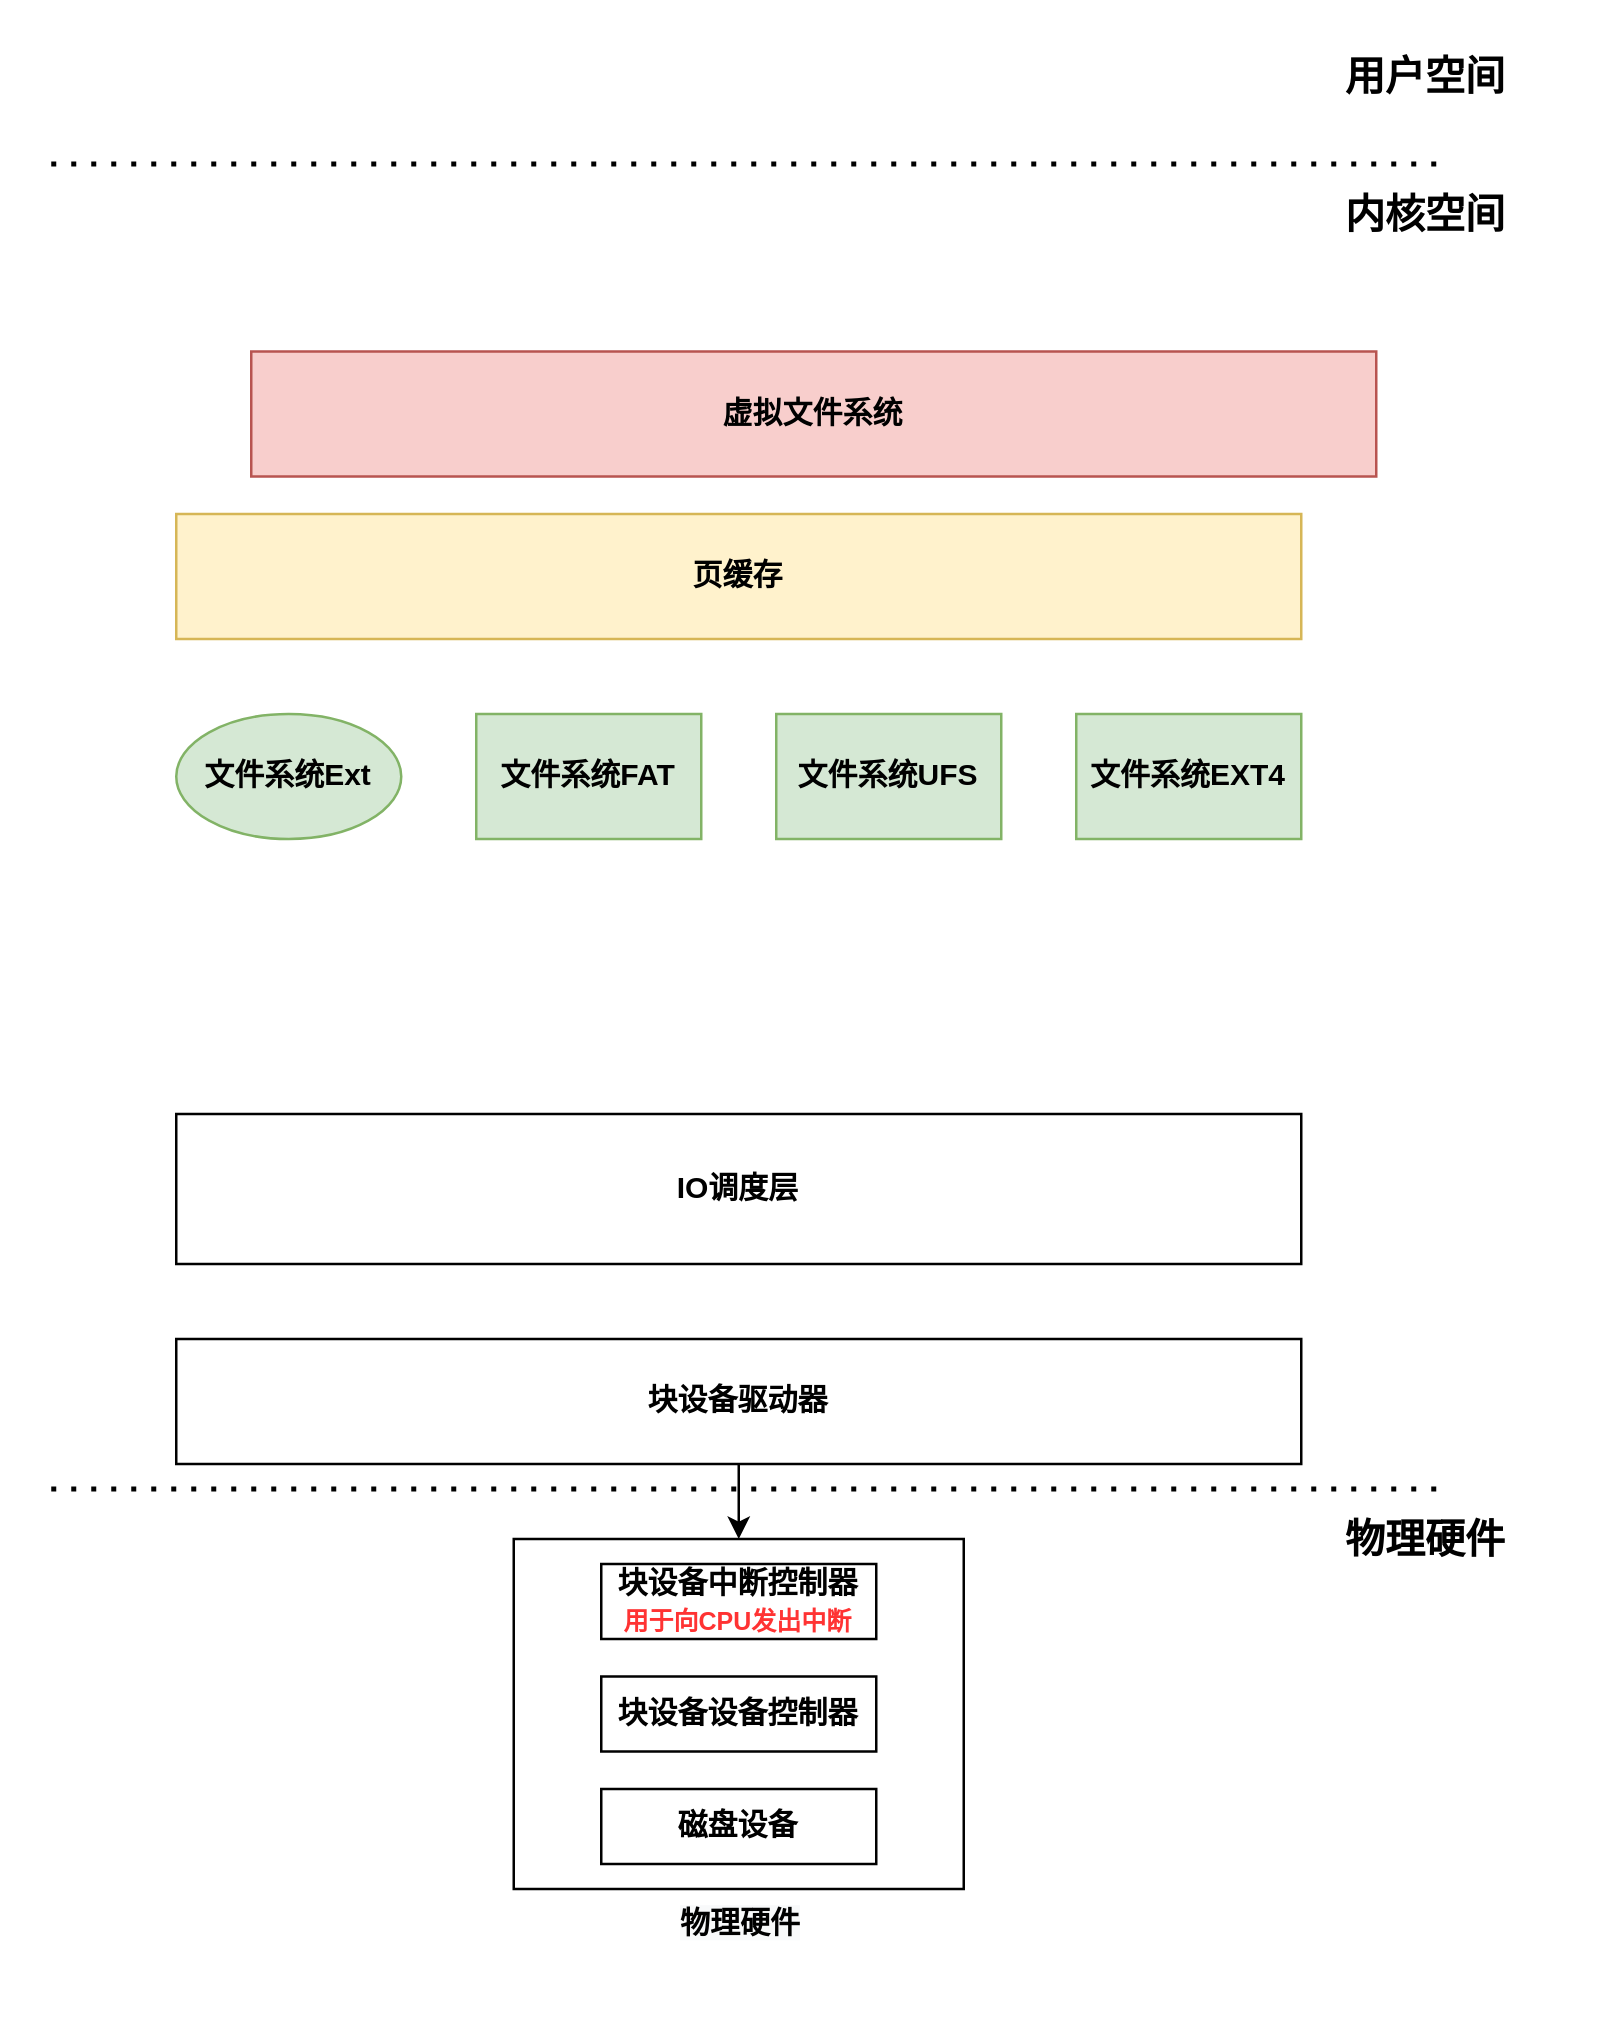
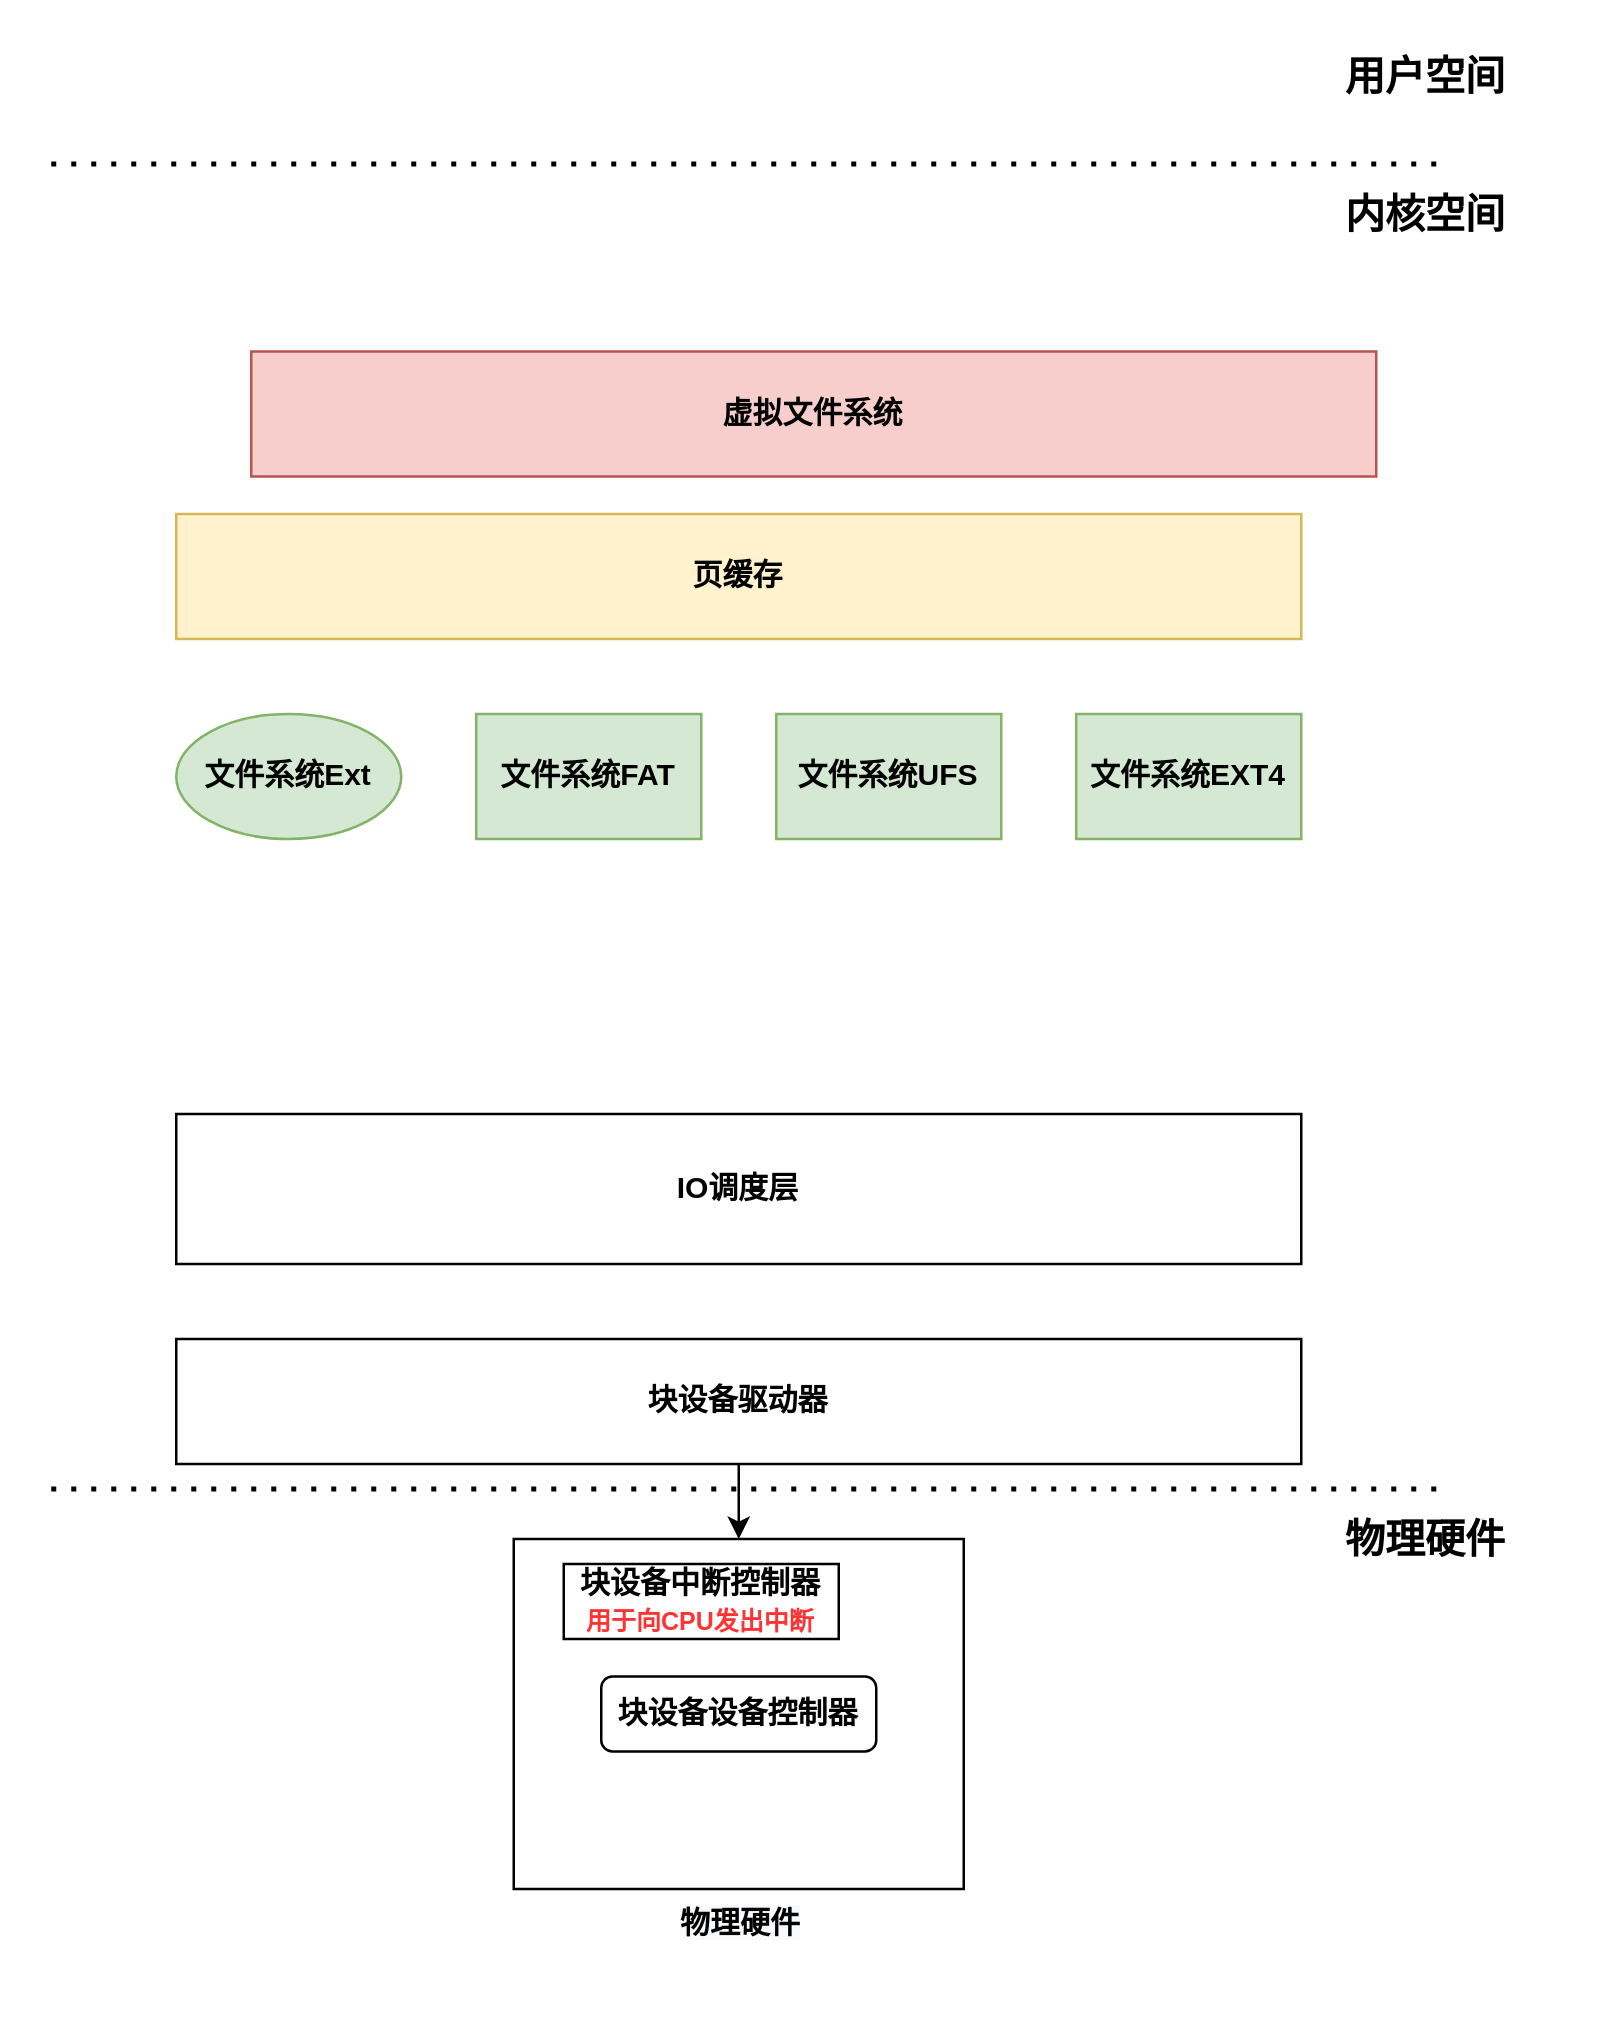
node "块设备中断控制器 用于向CPU发出中断": moved (739, 1601) -> (701, 1601)
node "块设备设备控制器": shape rectangle -> rounded rectangle
node "磁盘设备": removed
